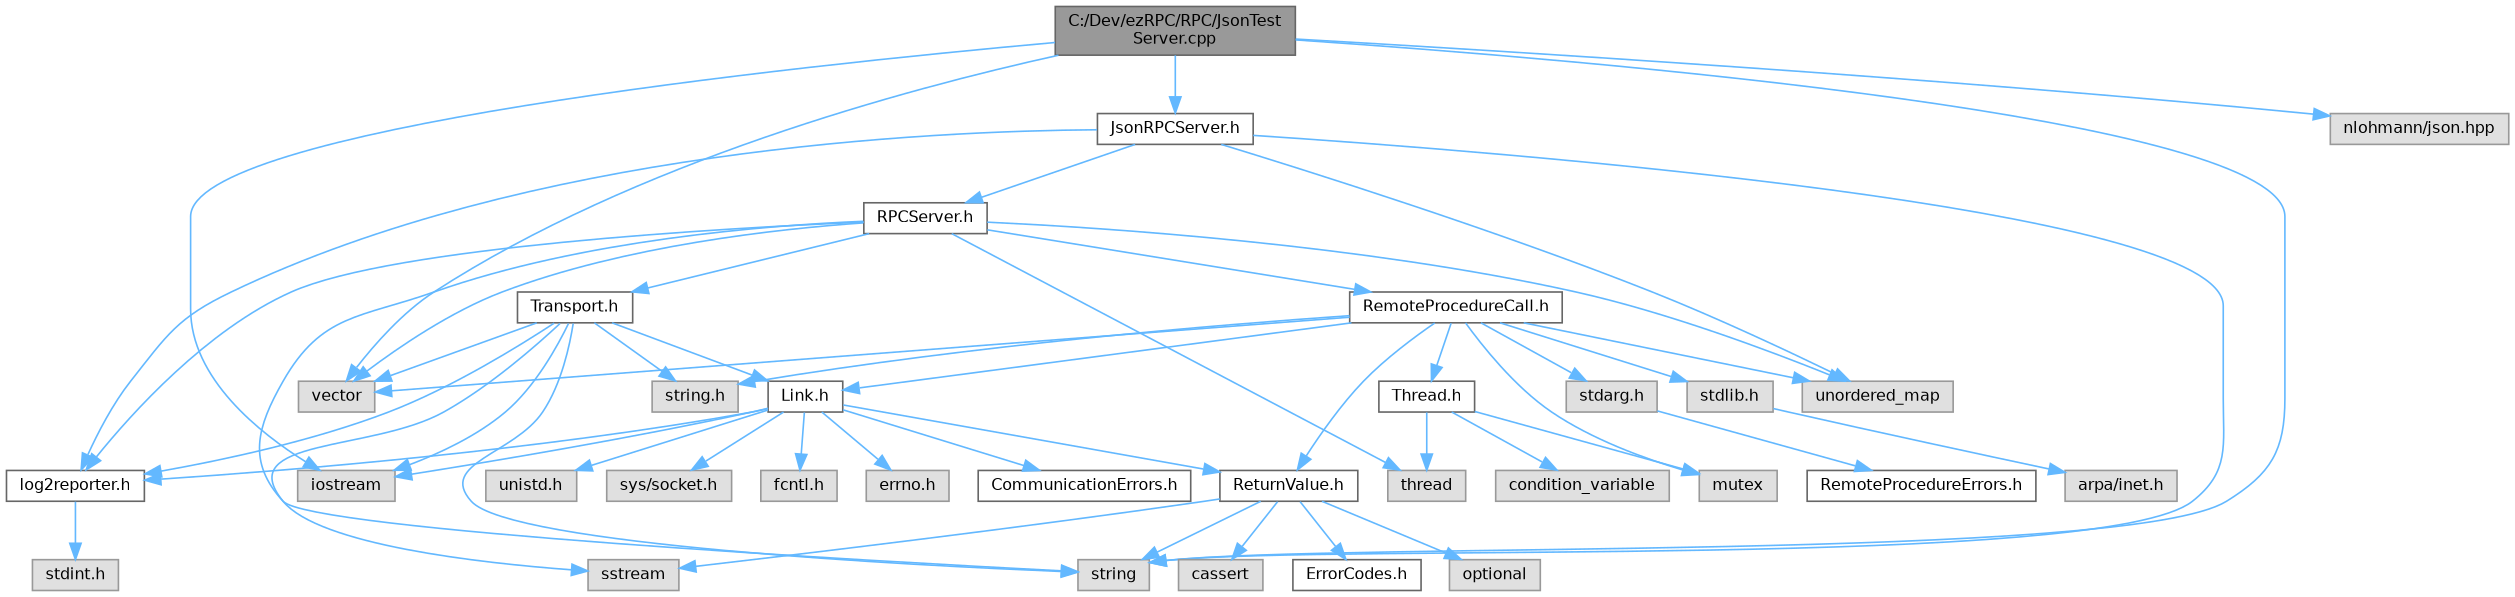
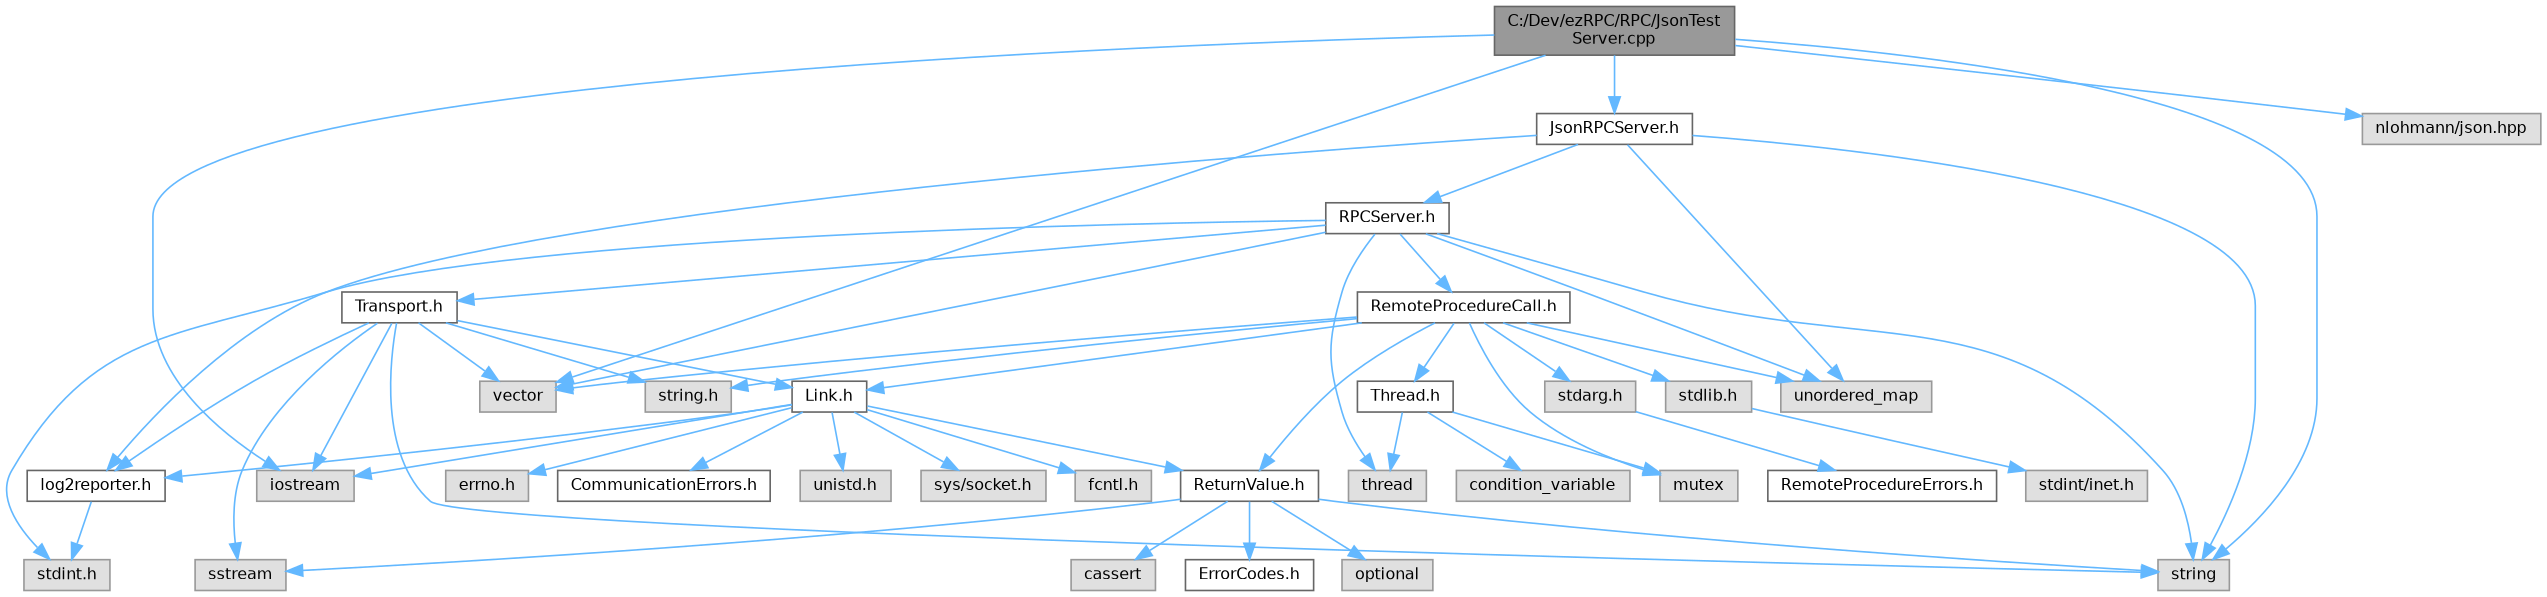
edge "RPCServer.h" -> "log2reporter.h": now "RPCServer.h" -> "stdint.h"
node "arpa/inet.h": label "arpa/inet.h" -> "stdint/inet.h"
